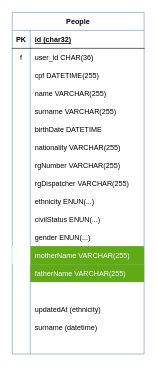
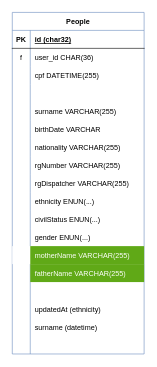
node "name VARCHAR(255)": removed
node "birthDate DATETIME": label "birthDate DATETIME" -> "birthDate VARCHAR"
